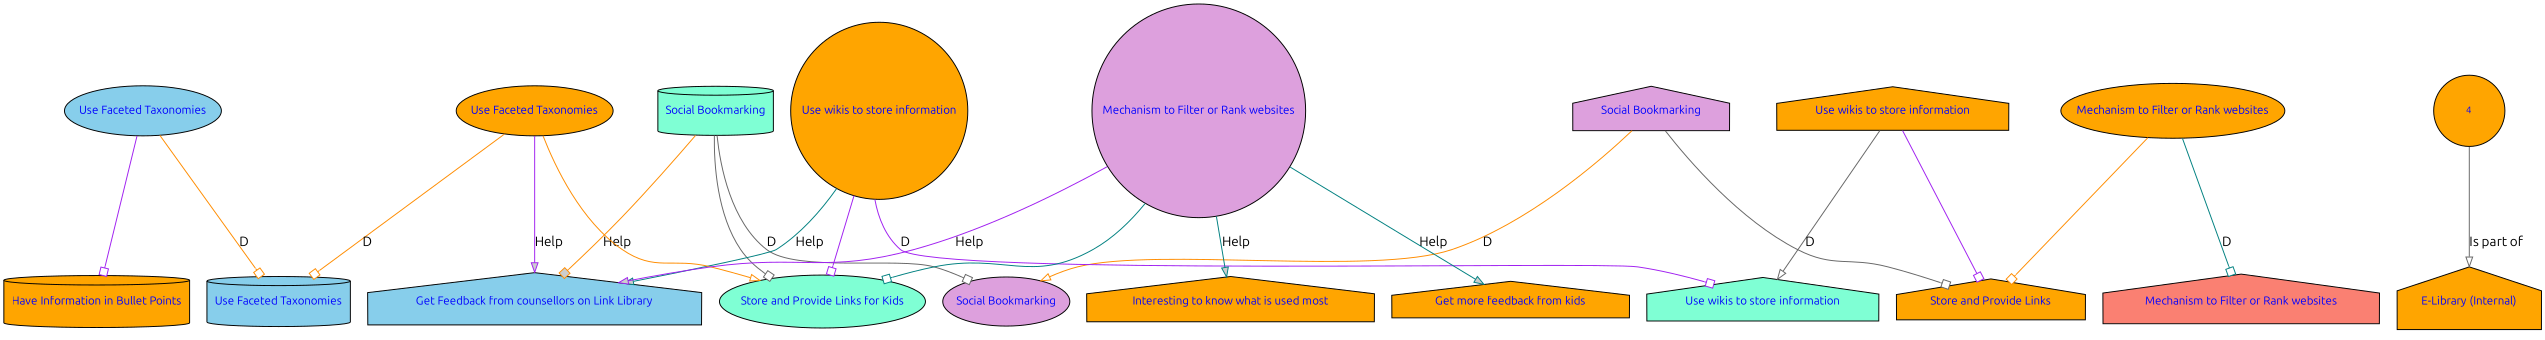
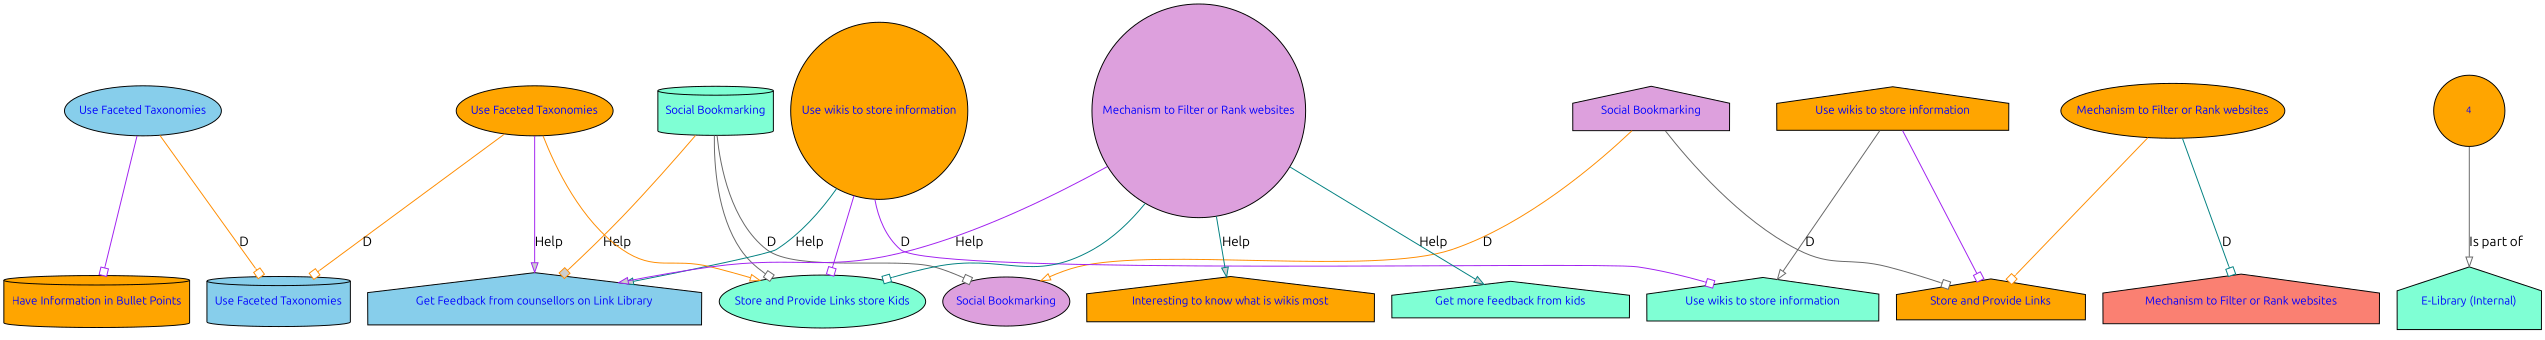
node "Store and Provide Links for Kids": label "Store and Provide Links for Kids" -> "Store and Provide Links store Kids"
node "Interesting to know what is used most": label "Interesting to know what is used most" -> "Interesting to know what is wikis most"
node "Get more feedback from kids": fillcolor orange -> aquamarine
node "E-Library (Internal)": fillcolor orange -> aquamarine
